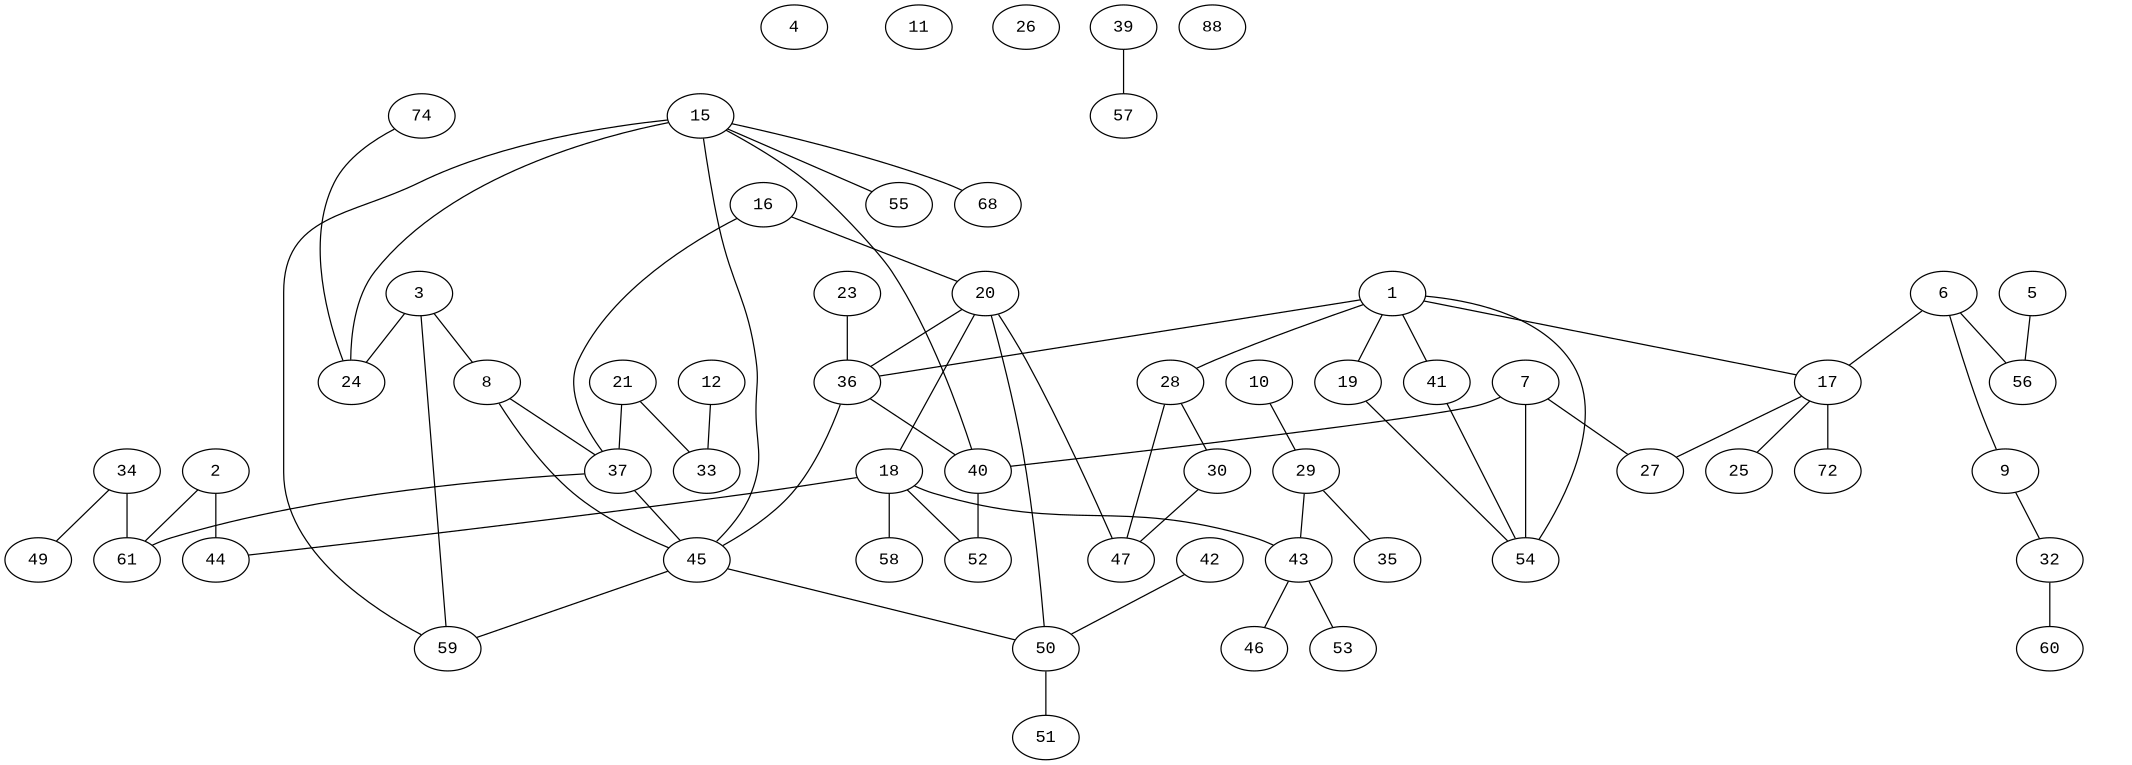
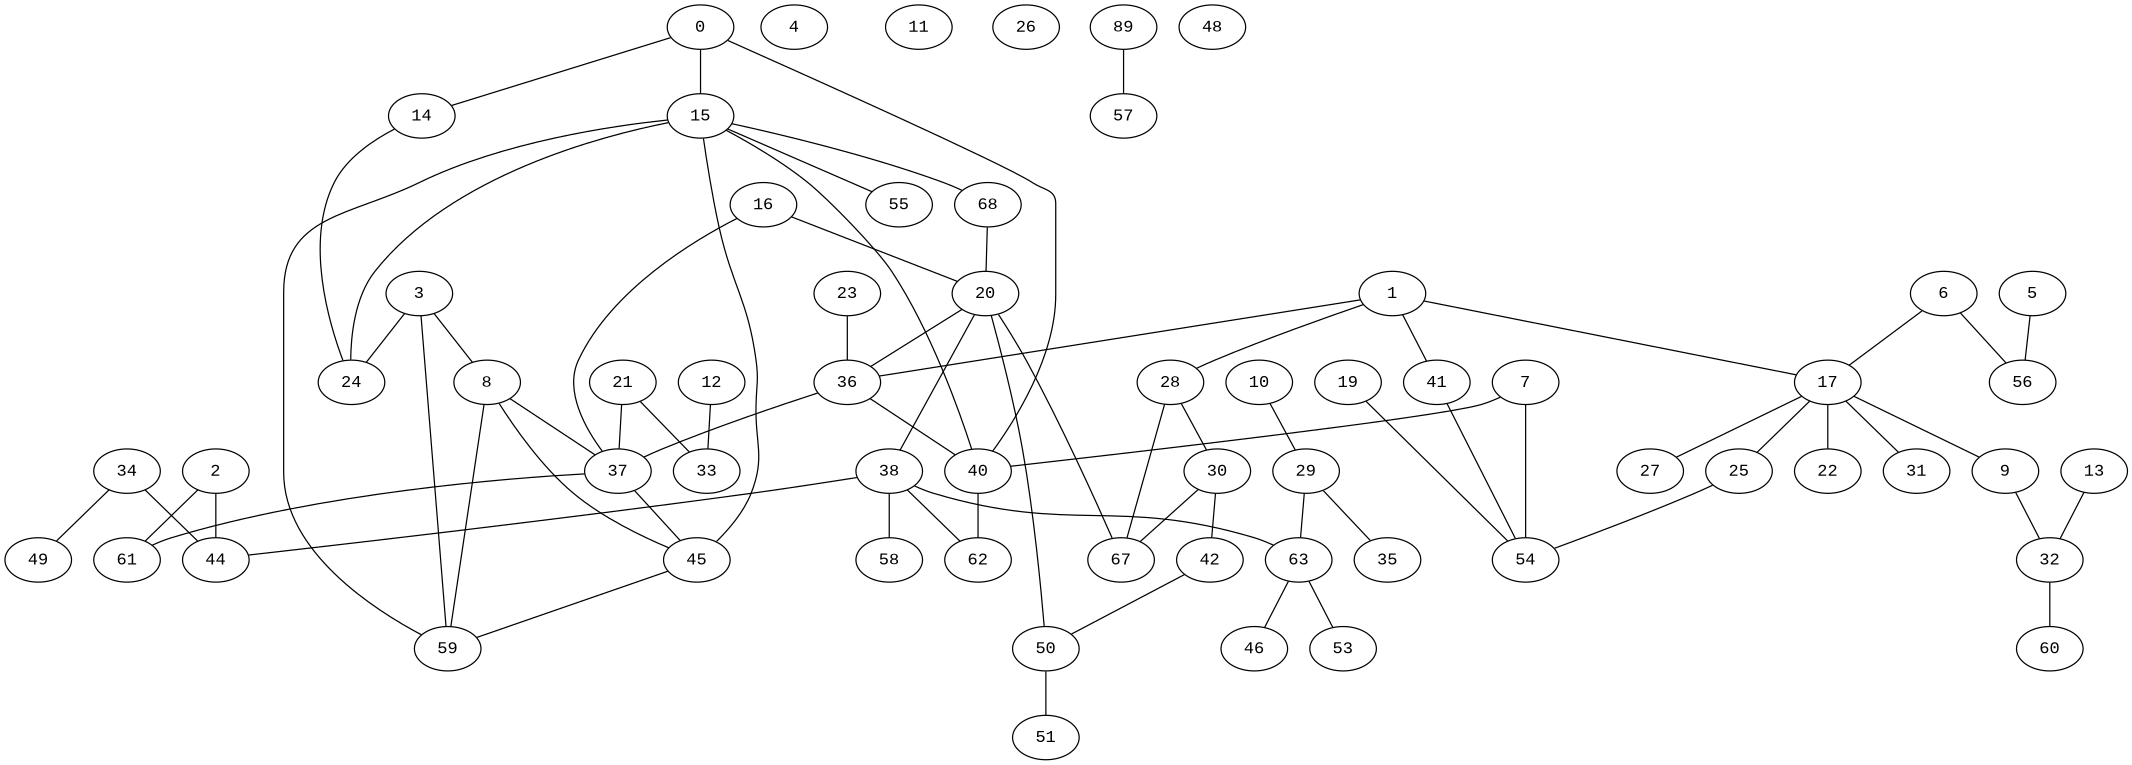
node "0": added
node "39": label "39" -> "89"
node "88": label "88" -> "48"
node "74": label "74" -> "14"
edge "68" -- "20": added
edge "1" -- "19": removed
edge "1" -- "54": now "25" -- "54"
edge "6" -- "9": now "17" -- "9"
edge "7" -- "27": removed
node "18": label "18" -> "38"
node "72": label "72" -> "22"
node "31": added
node "13": added
edge "36" -- "45": now "36" -- "37"
edge "34" -- "61": now "34" -- "44"
edge "8" -- "59": added
edge "30" -- "42": added
node "52": label "52" -> "62"
node "47": label "47" -> "67"
node "43": label "43" -> "63"
edge "45" -- "50": removed
